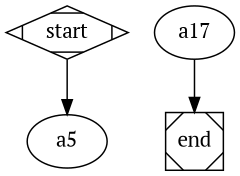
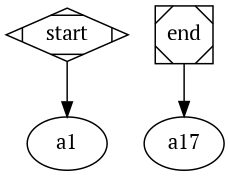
edge "a17" -> "end": reversed
node "a5": label "a5" -> "a1"
